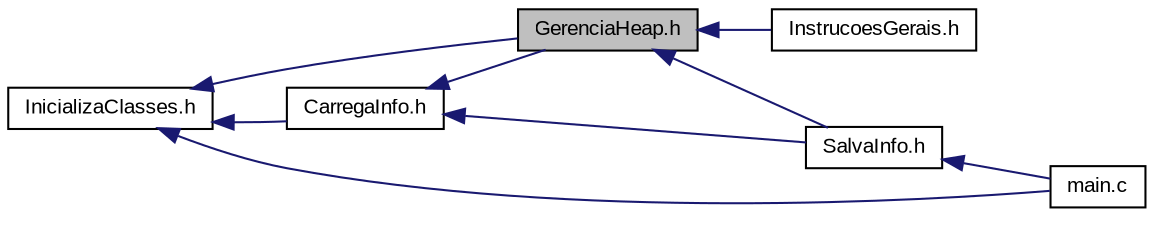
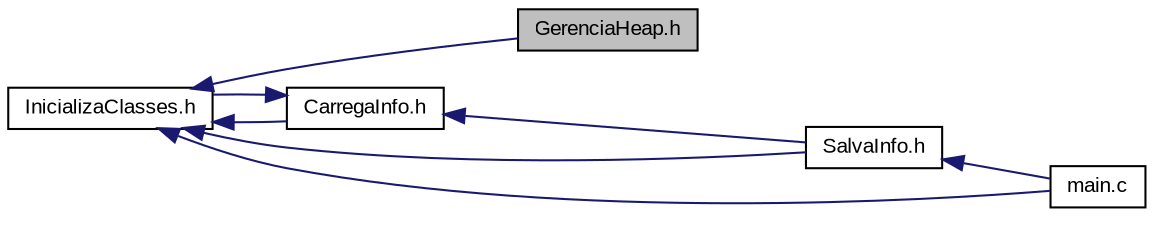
node "InstrucoesGerais.h": removed
edge "GerenciaHeap.h" -> "CarregaInfo.h": now "InicializaClasses.h" -> "CarregaInfo.h"
edge "SalvaInfo.h" -> "GerenciaHeap.h": now "SalvaInfo.h" -> "InicializaClasses.h"
